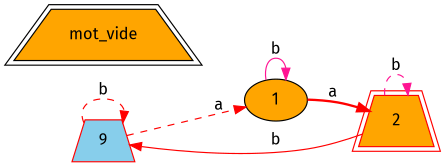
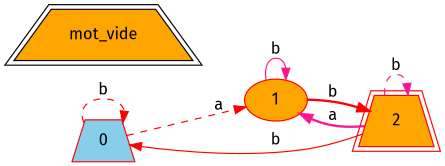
edge "1" -> "2": label "a" -> "b"
node "1": color black -> red
edge "2" -> "1": added, label "a"
node "9": label "9" -> "0"
